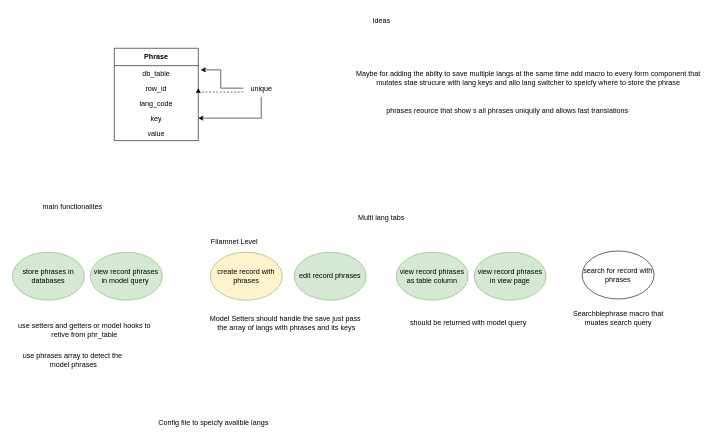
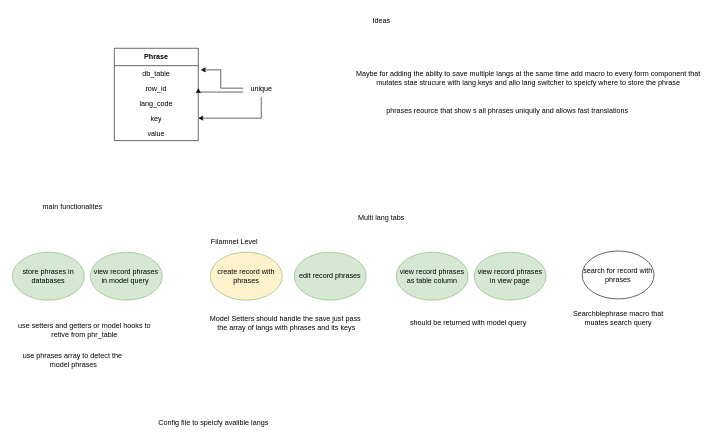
edge "unique" -> "row_id": style dashed -> solid
